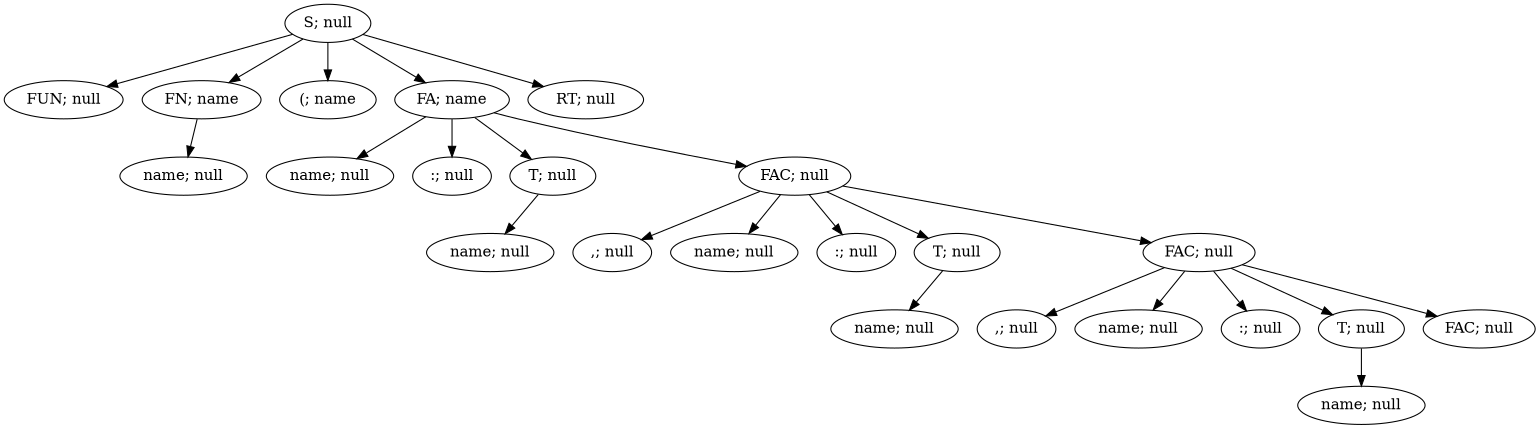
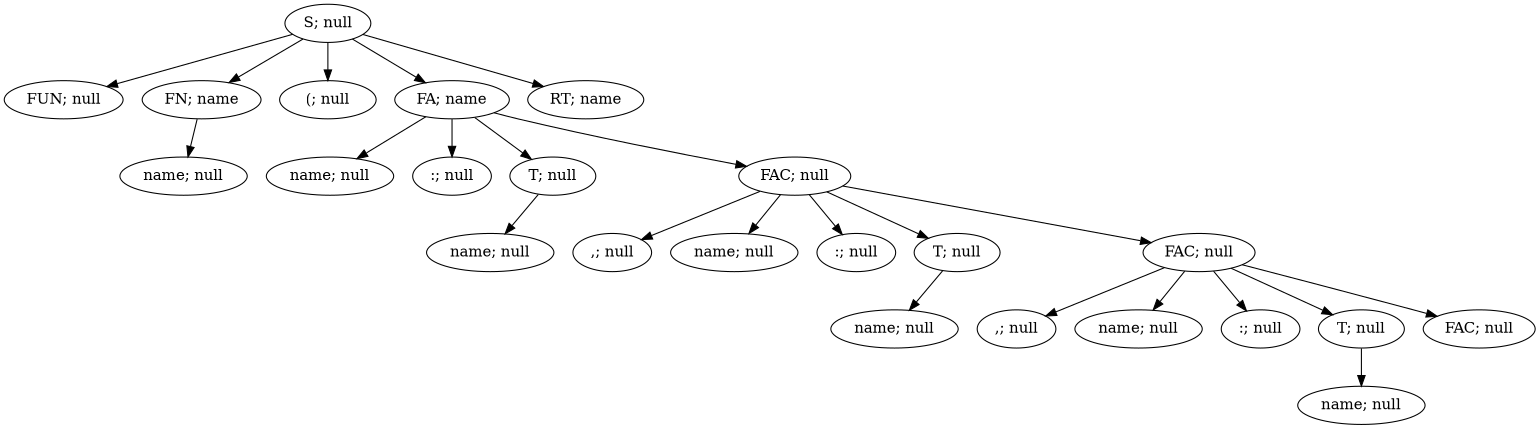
node "(; name": label "(; name" -> "(; null"
node "RT; null": label "RT; null" -> "RT; name"
